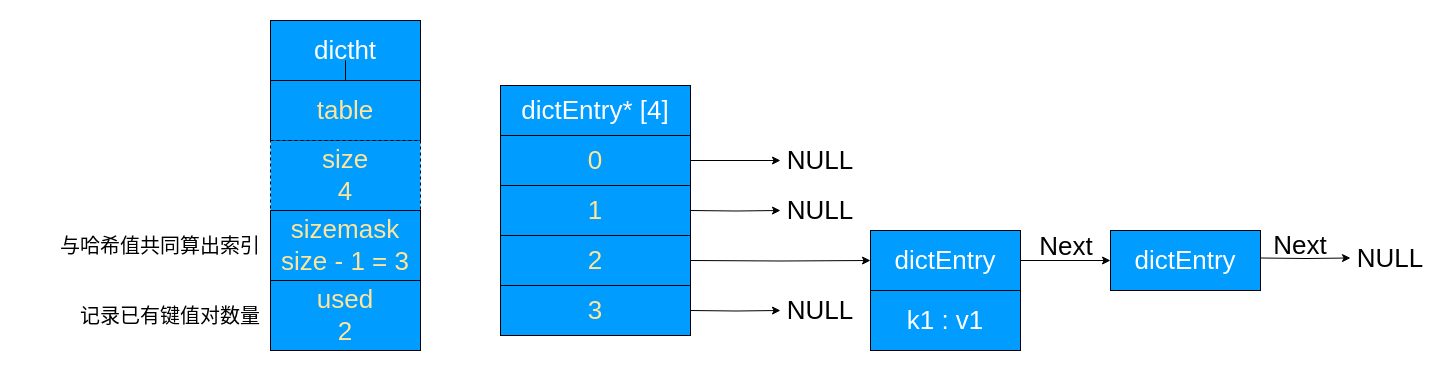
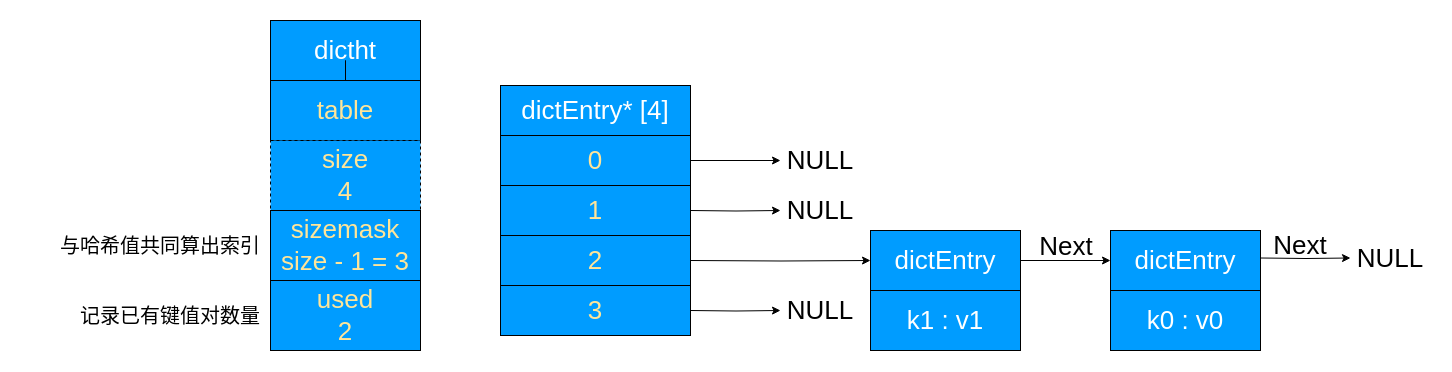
node "k0 : v0": added
